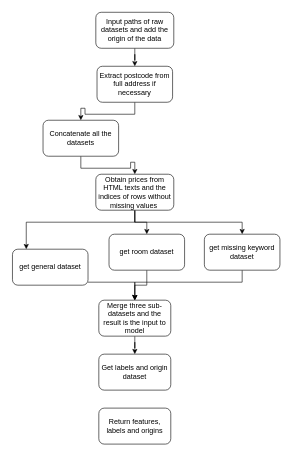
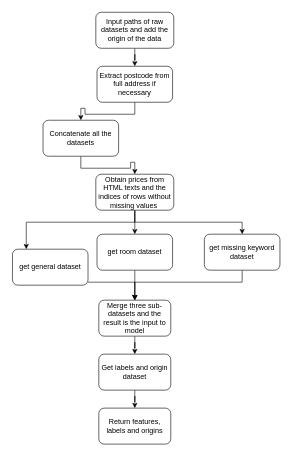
node "get room dataset": moved (147, 252) -> (135, 252)
edge "Get labels and origin dataset" -> "Return features, labels and origins": added
